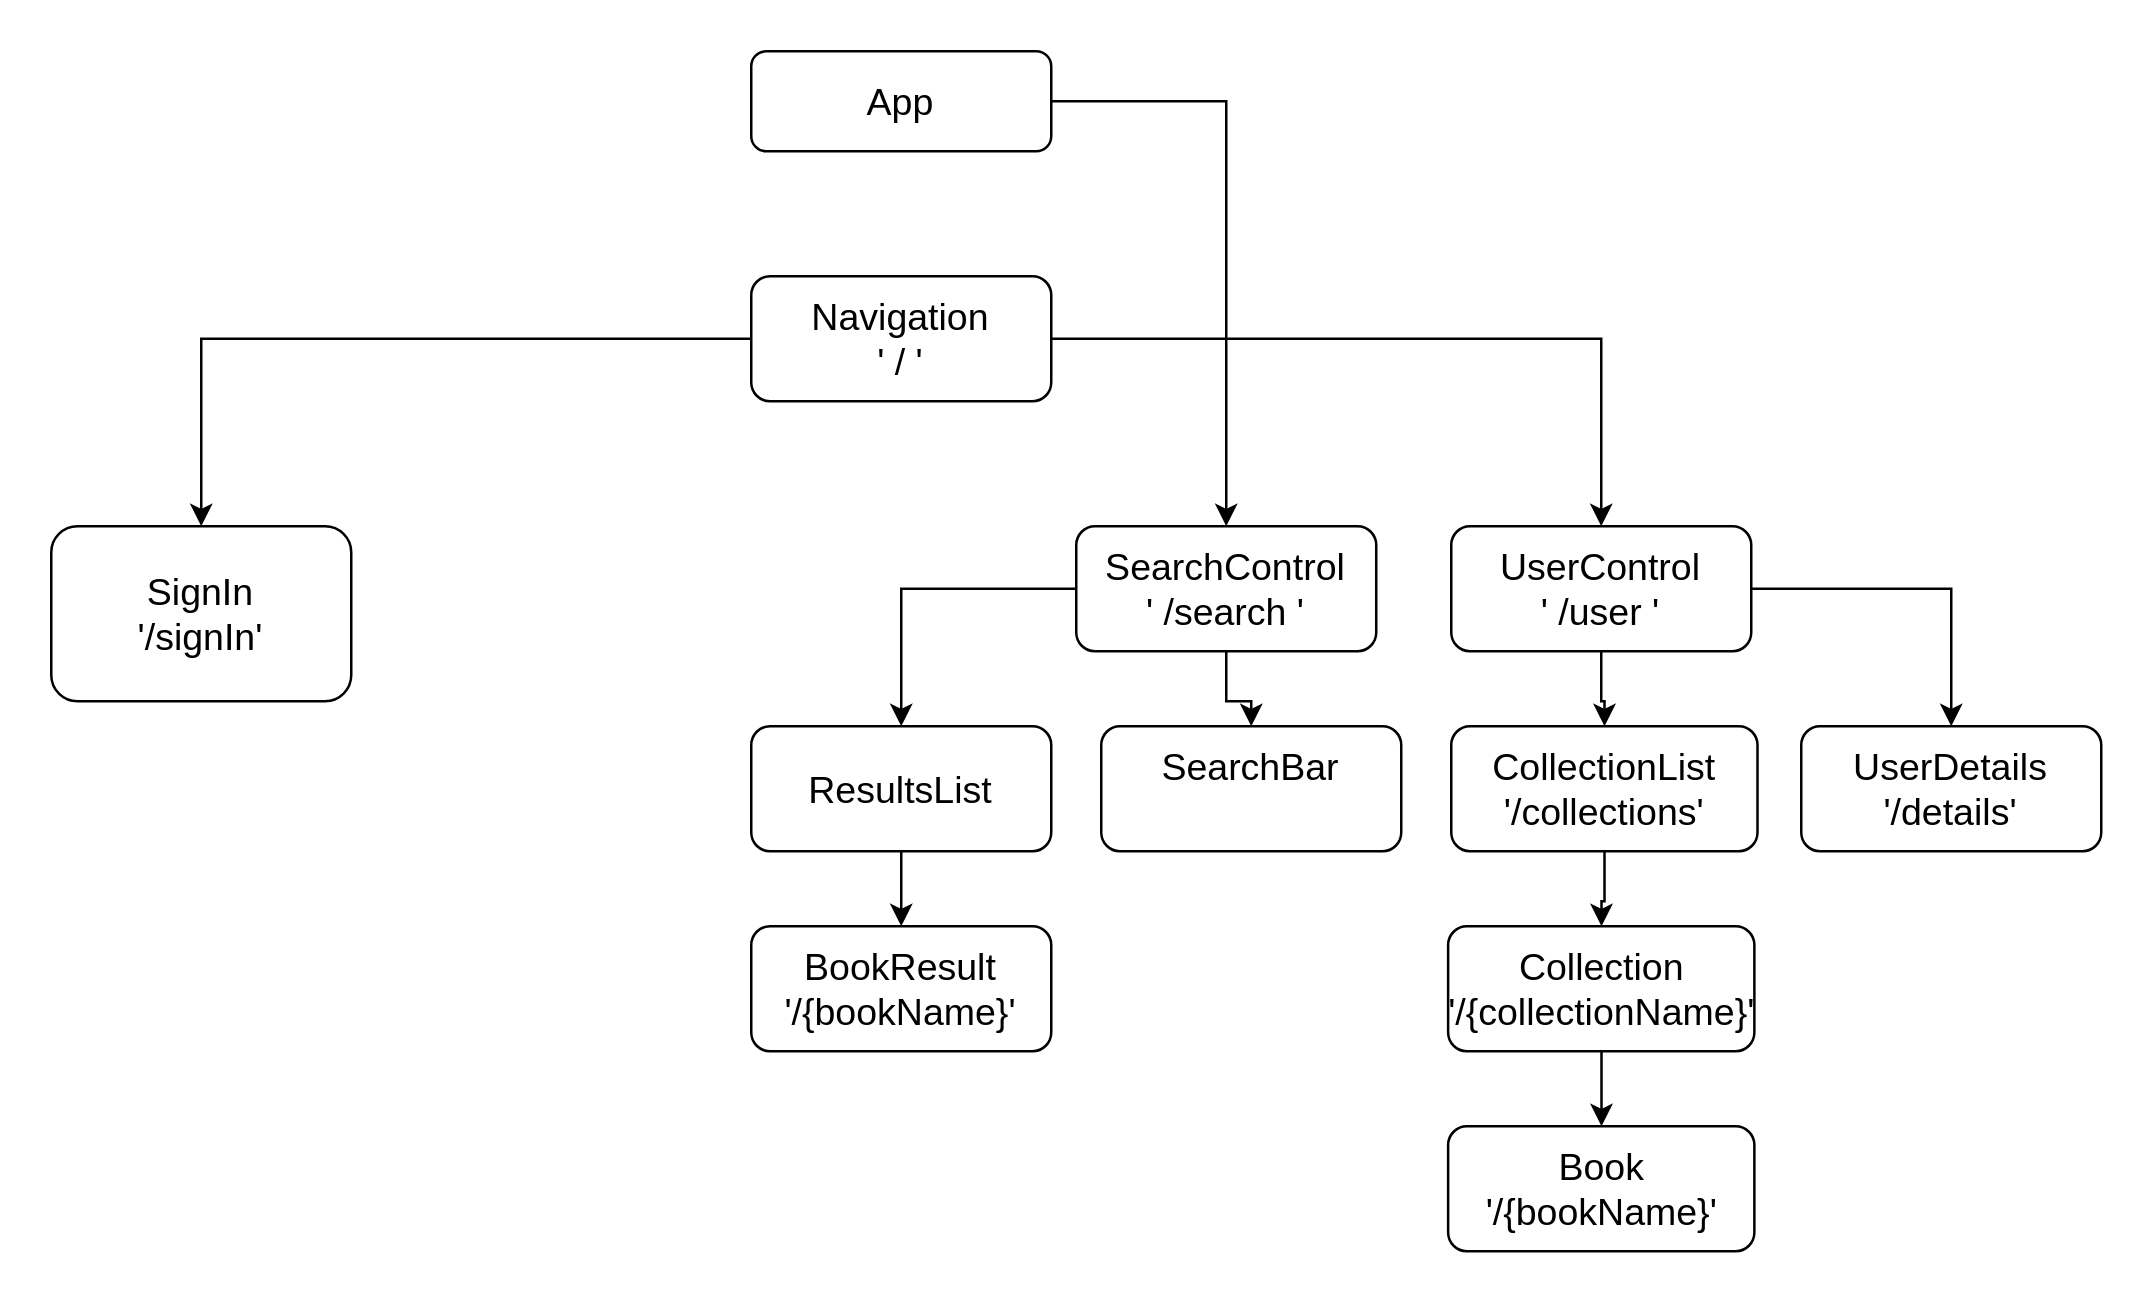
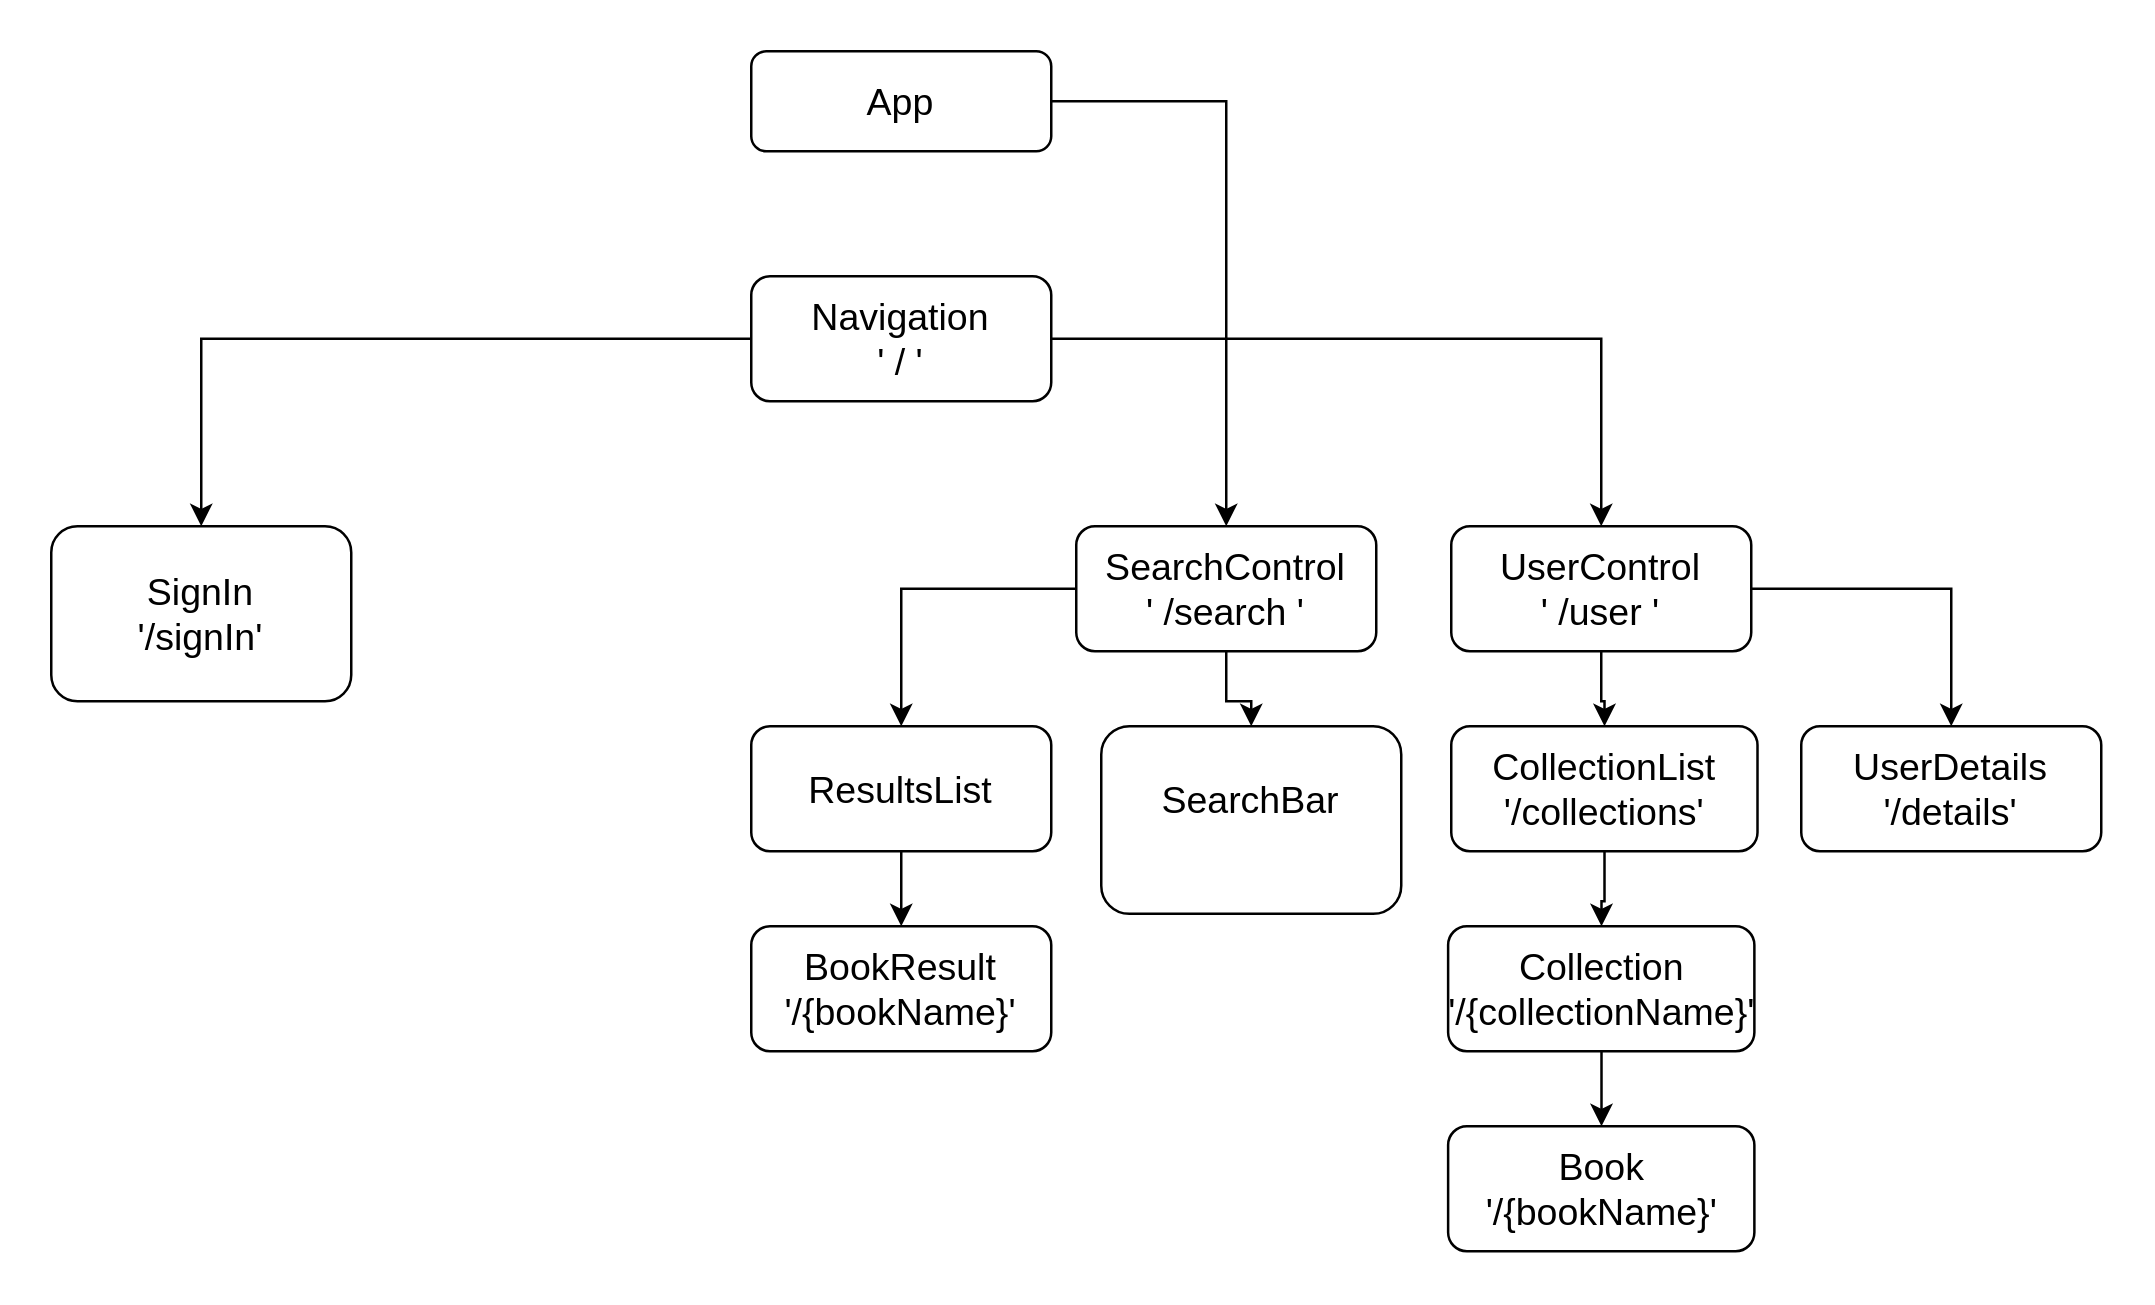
node "SearchBar": size 300x125 -> 300x188
